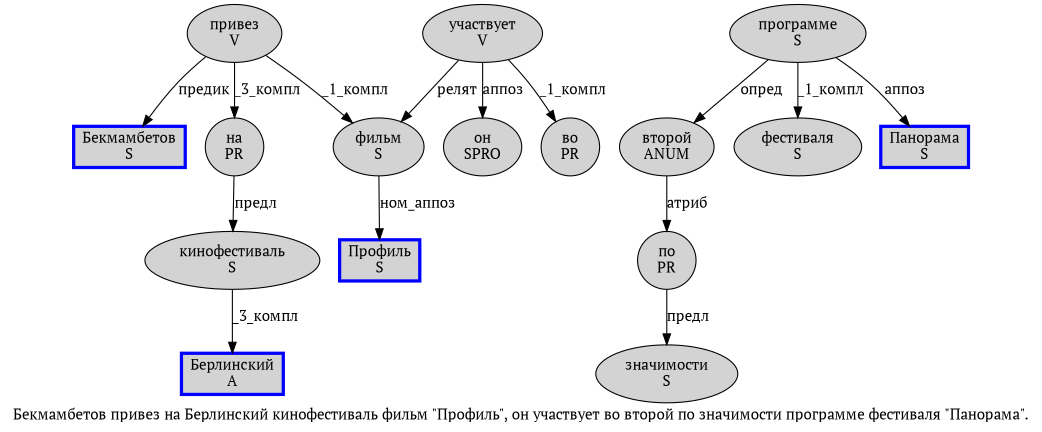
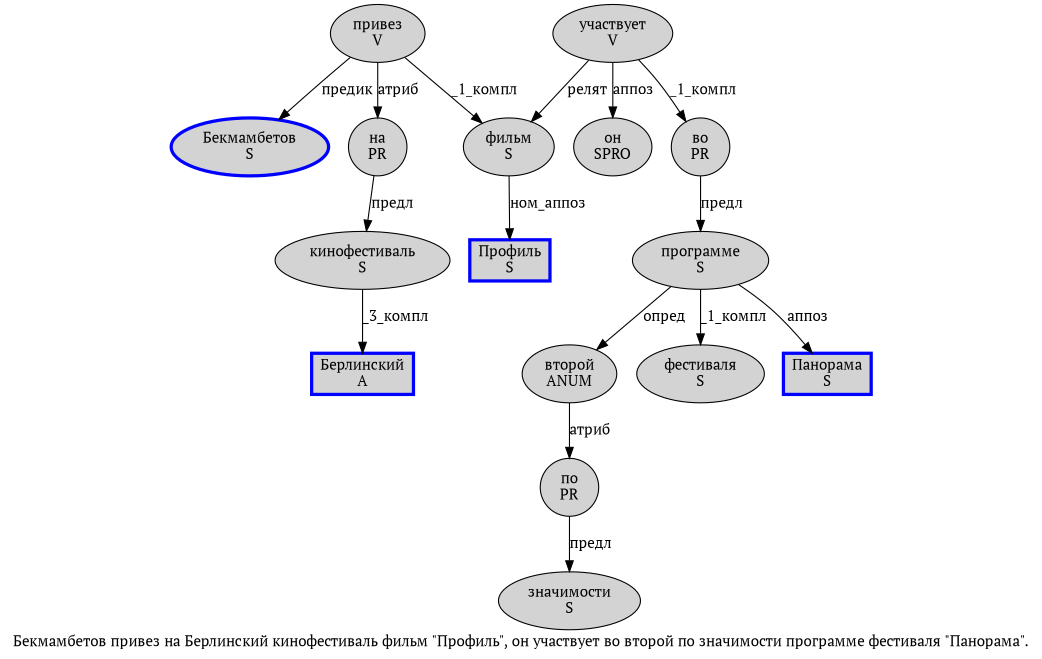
edge "привез V" -> "на PR": label "_3_компл" -> "атриб"
node "Бекмамбетов S": shape box -> ellipse
edge "во PR" -> "программе S": added, label "предл"
